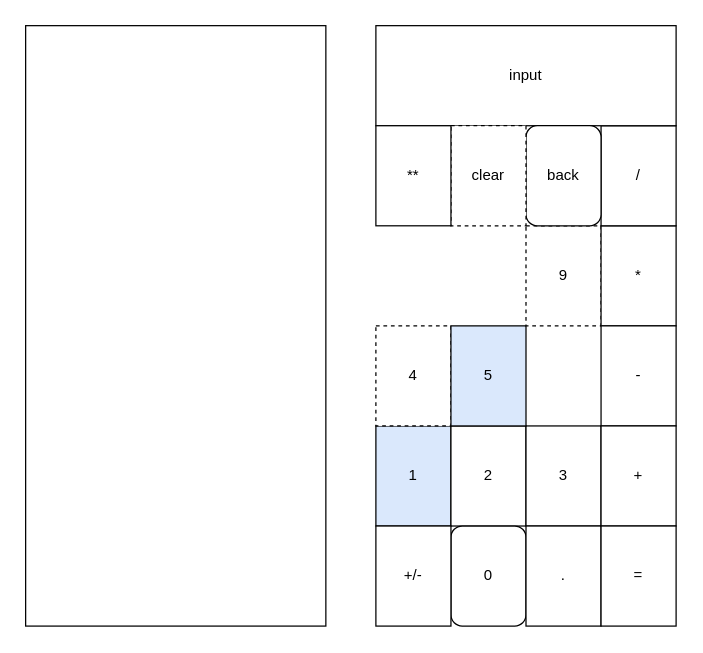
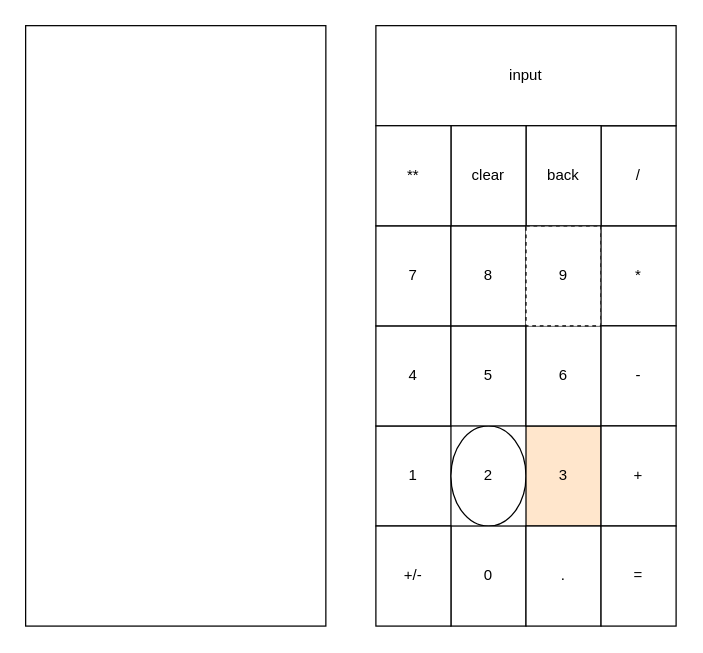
node "clear": style dashed -> solid
node "back": shape rounded rectangle -> rectangle
node "7": added
node "8": added
node "4": style dashed -> solid
node "5": fillcolor #dae8fc -> #ffffff
node "6": added
node "1": fillcolor #dae8fc -> #ffffff
node "2": shape rectangle -> ellipse
node "3": fillcolor #ffffff -> #ffe6cc
node "0": shape rounded rectangle -> rectangle
